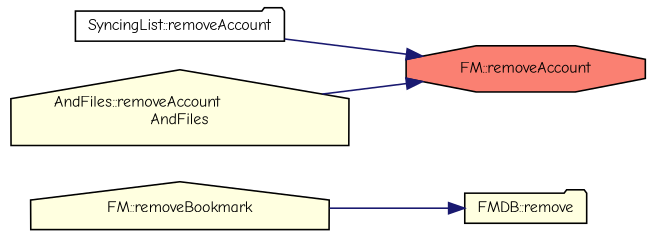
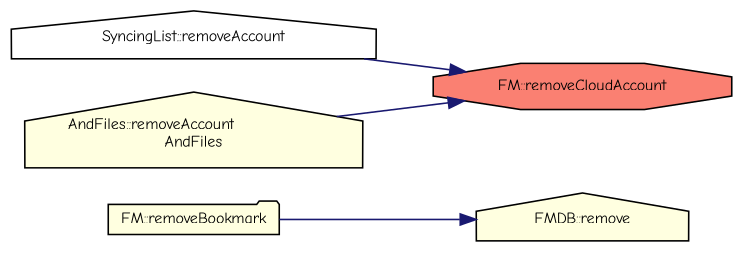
node "SyncingList::removeAccount": shape folder -> house
node "FM::removeAccount": label "FM::removeAccount" -> "FM::removeCloudAccount"
node "FM::removeBookmark": shape house -> folder
node "FMDB::remove": shape folder -> house
